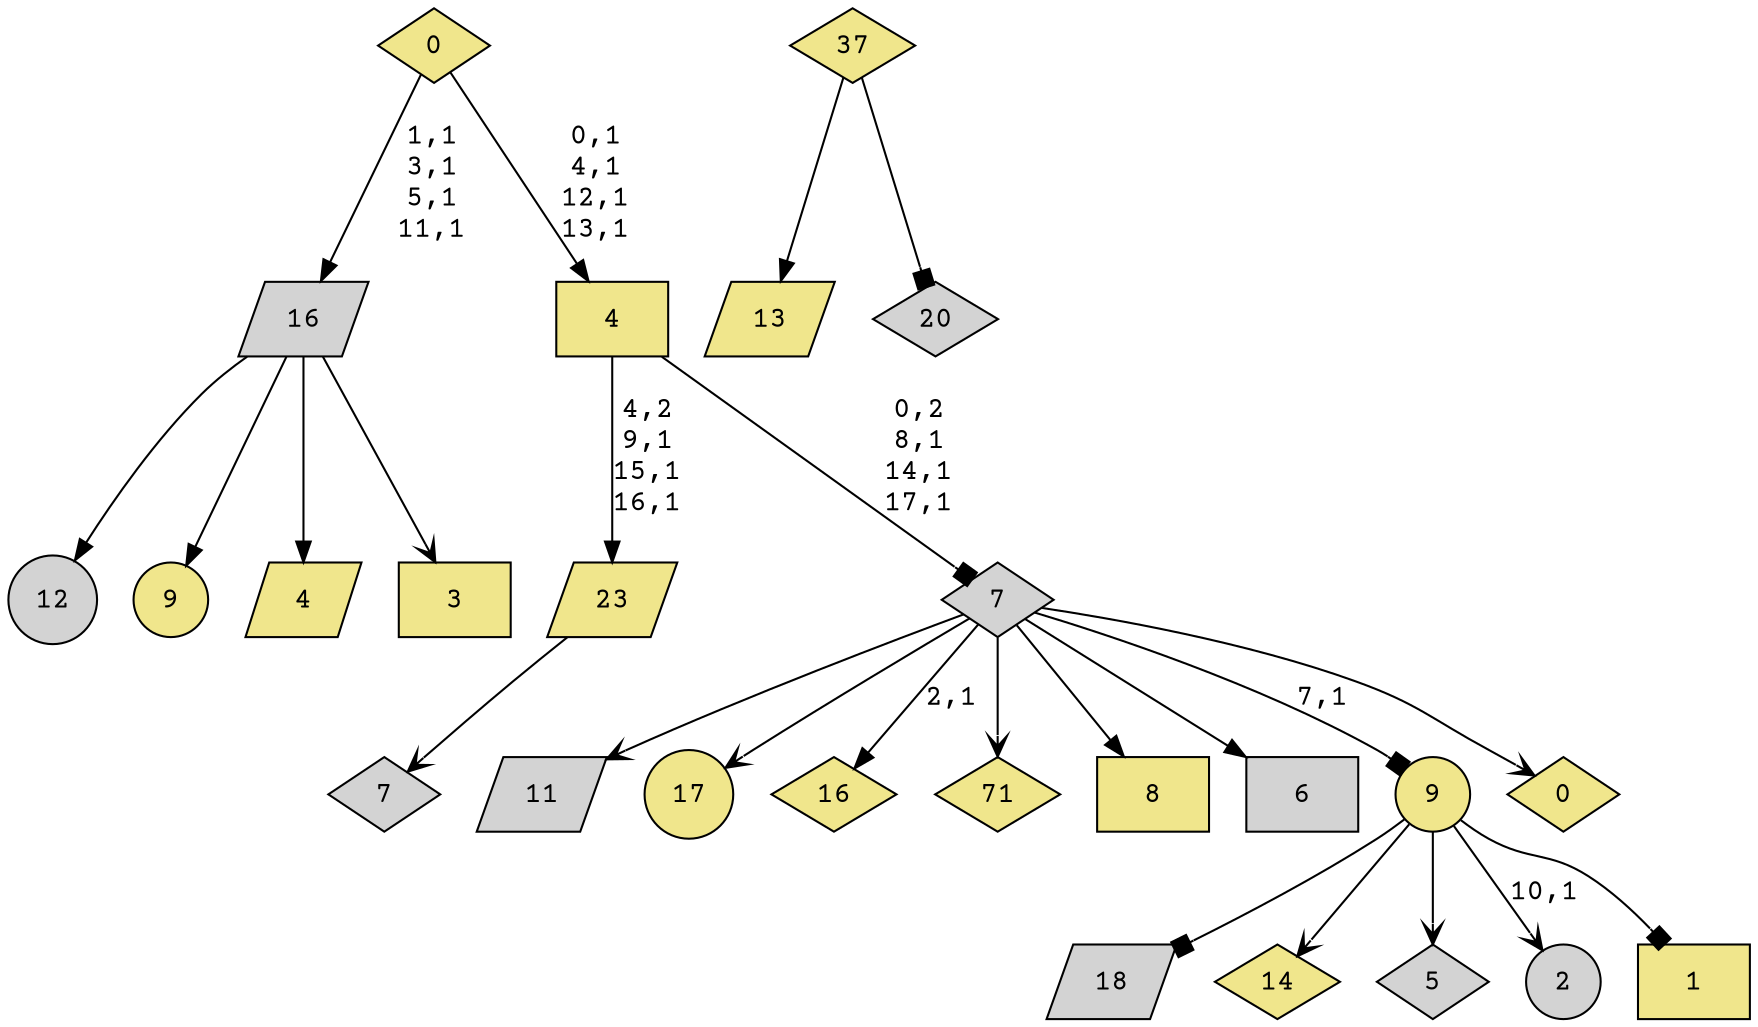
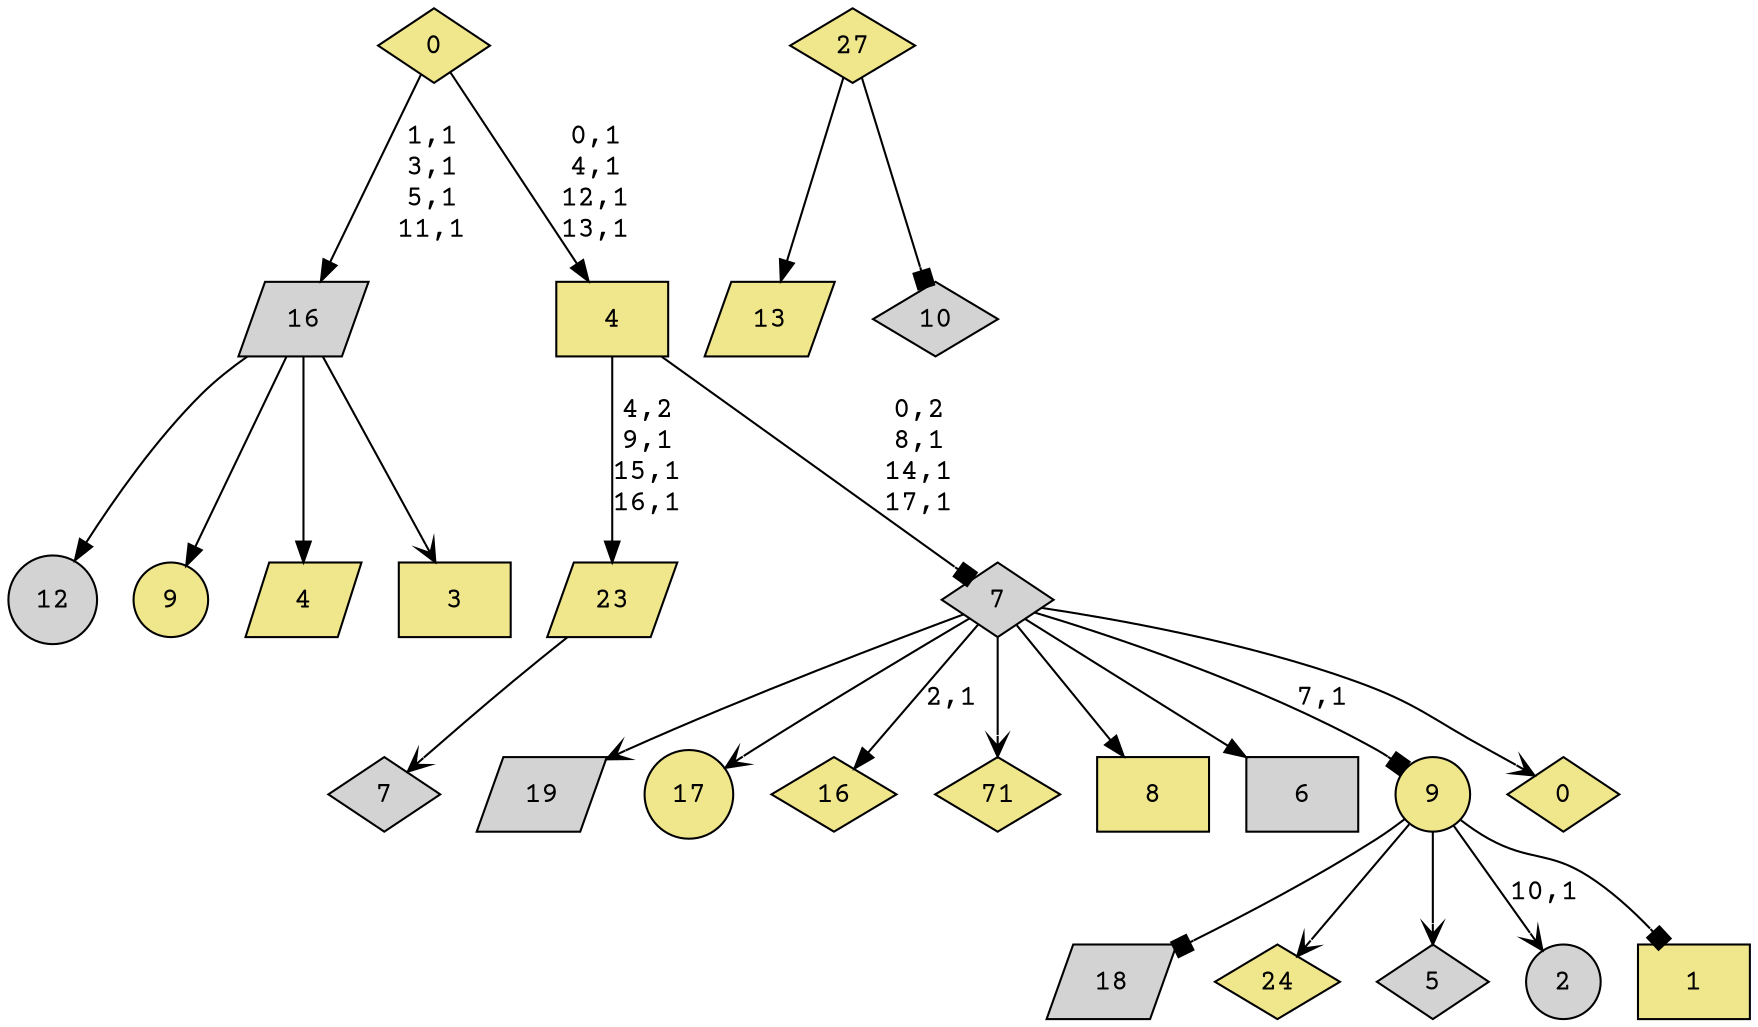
node "37": label "37" -> "27"
node "20": label "20" -> "10"
node "11": label "11" -> "19"
node "14": label "14" -> "24"
